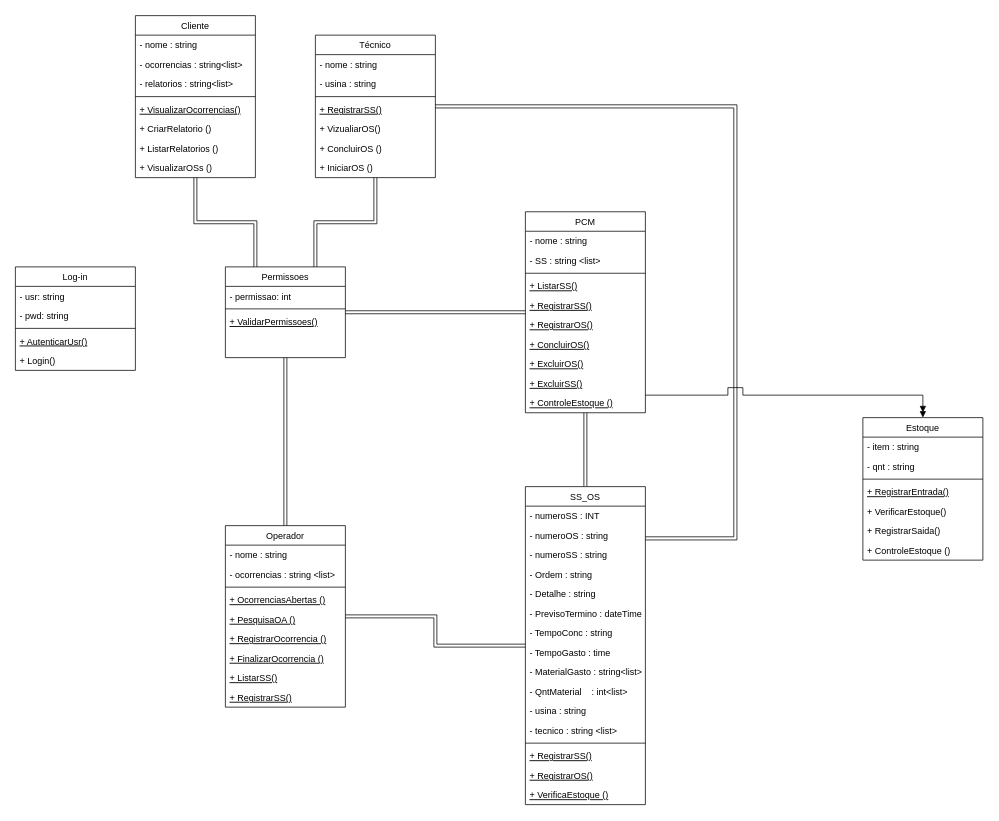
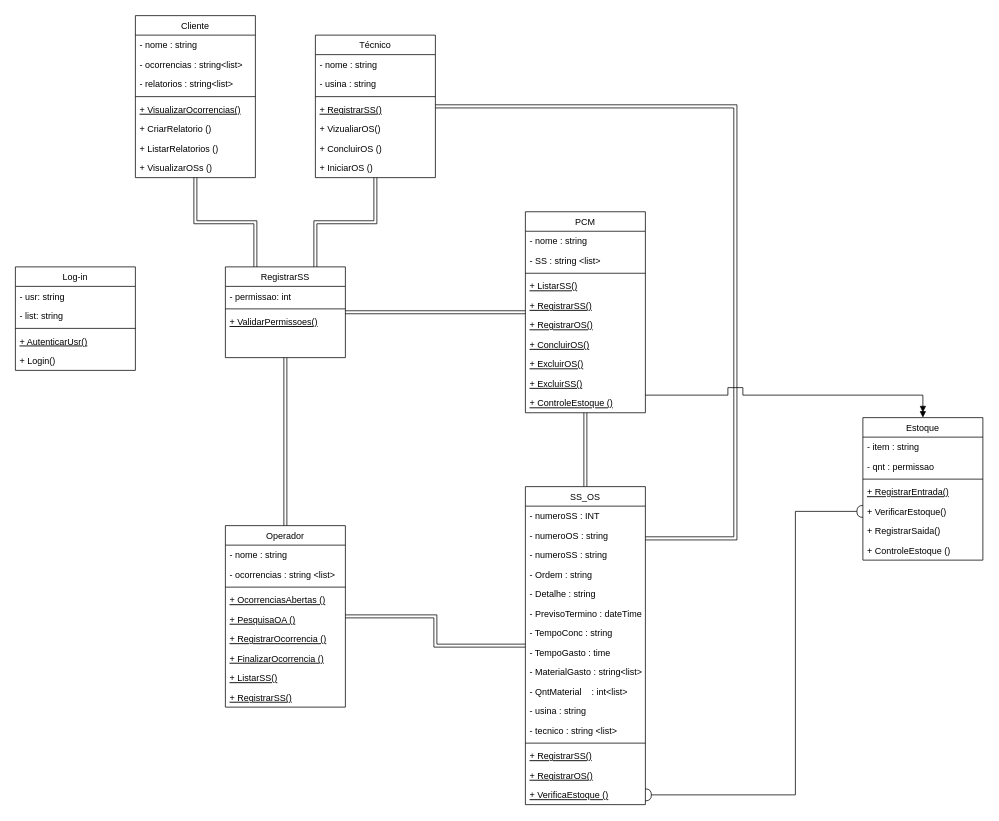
node "Permissoes": label "Permissoes" -> "RegistrarSS"
node "- pwd: string": label "- pwd: string" -> "- list: string"
node "- qnt : string": label "- qnt : string" -> "- qnt : permissao"
edge "+ VerificarEstoque()" -- "+ VerificaEstoque ()": added
